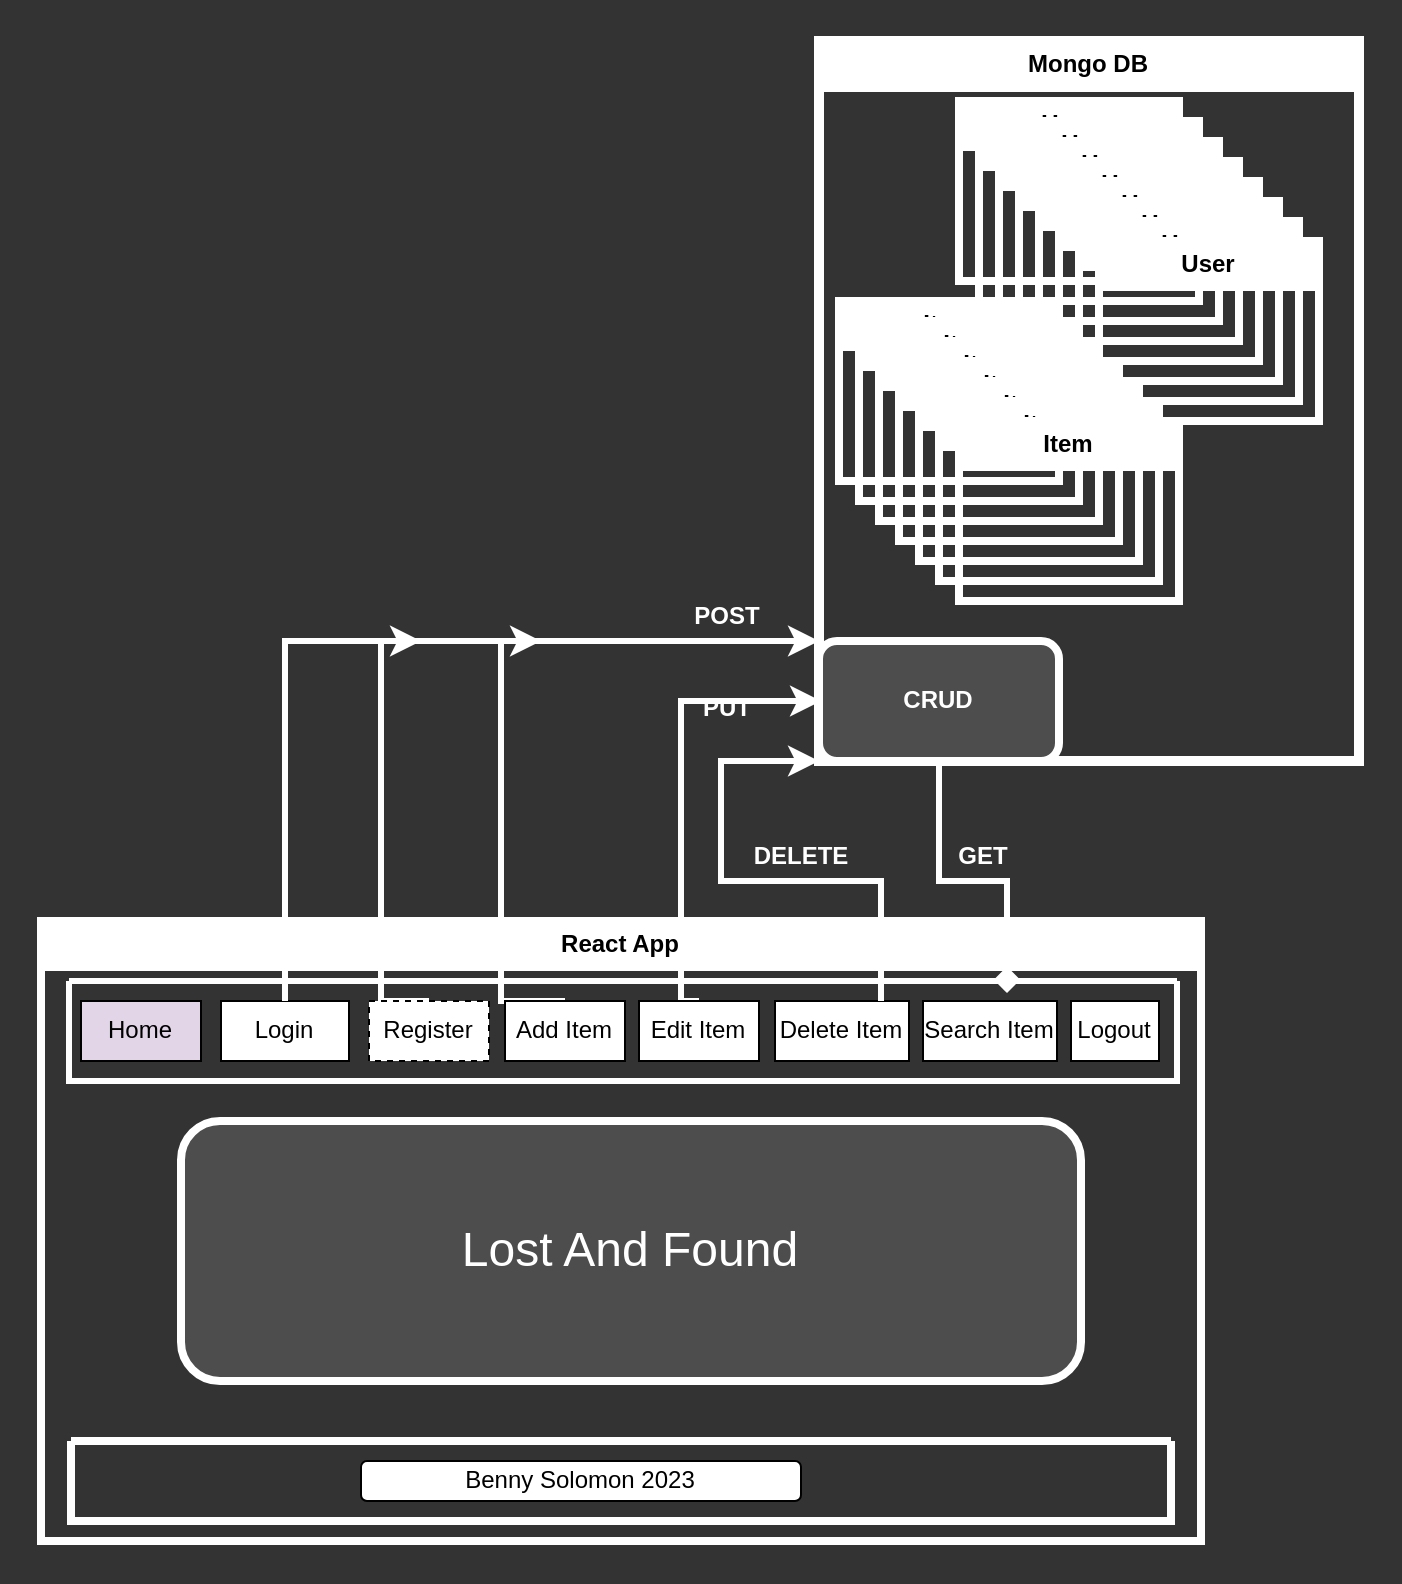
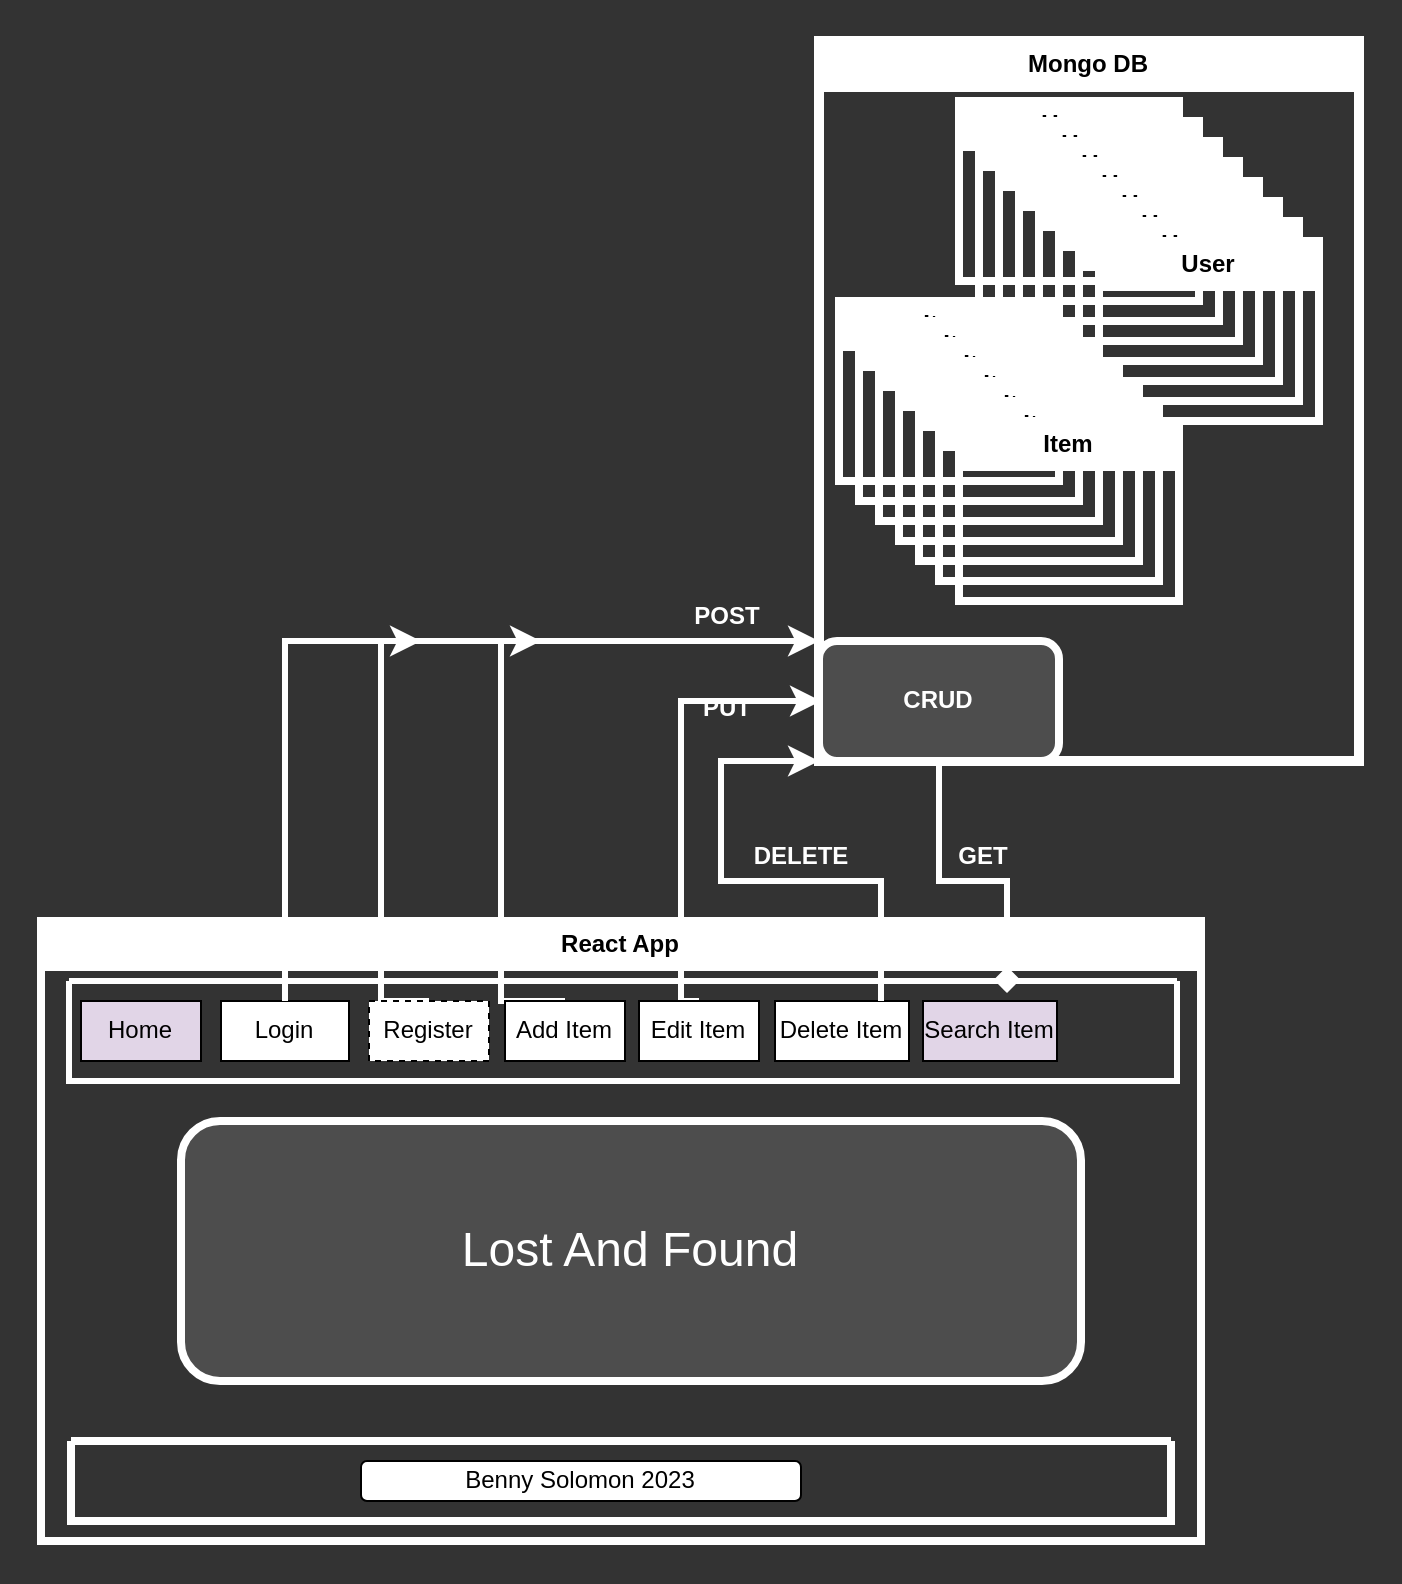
node "Search Item": fillcolor #ffffff -> #e1d5e7
node "Logout": removed
